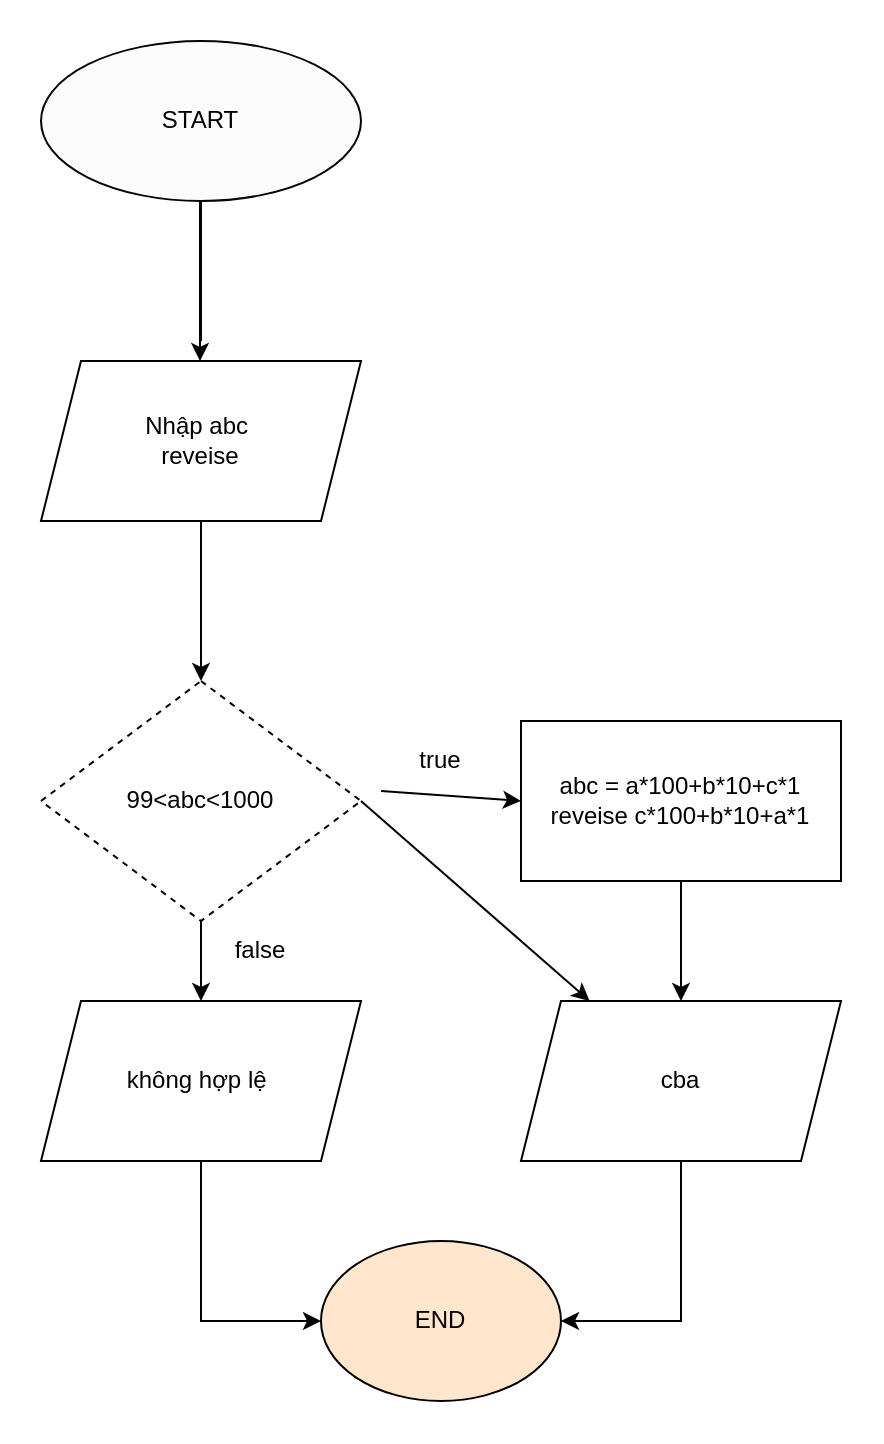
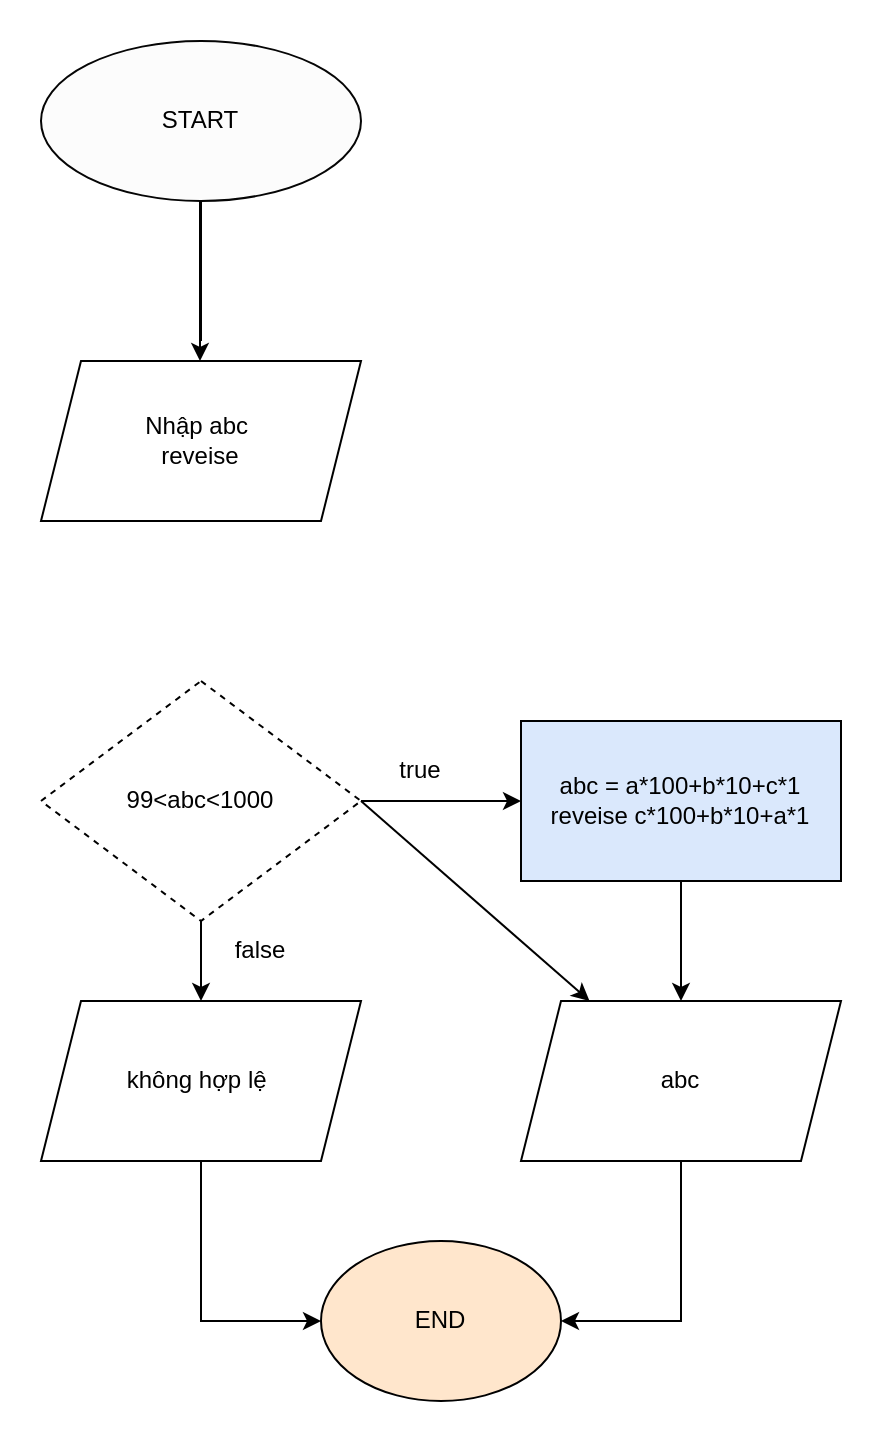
edge "Nhập abc reveise" -> "99<abc<1000": removed
node "true": moved (441, 761) -> (421, 771)
node "abc = a*100+b*10+c*1 reveise c*100+b*10+a*1": fillcolor #ffffff -> #dae8fc
node "cba": label "cba" -> "abc"
